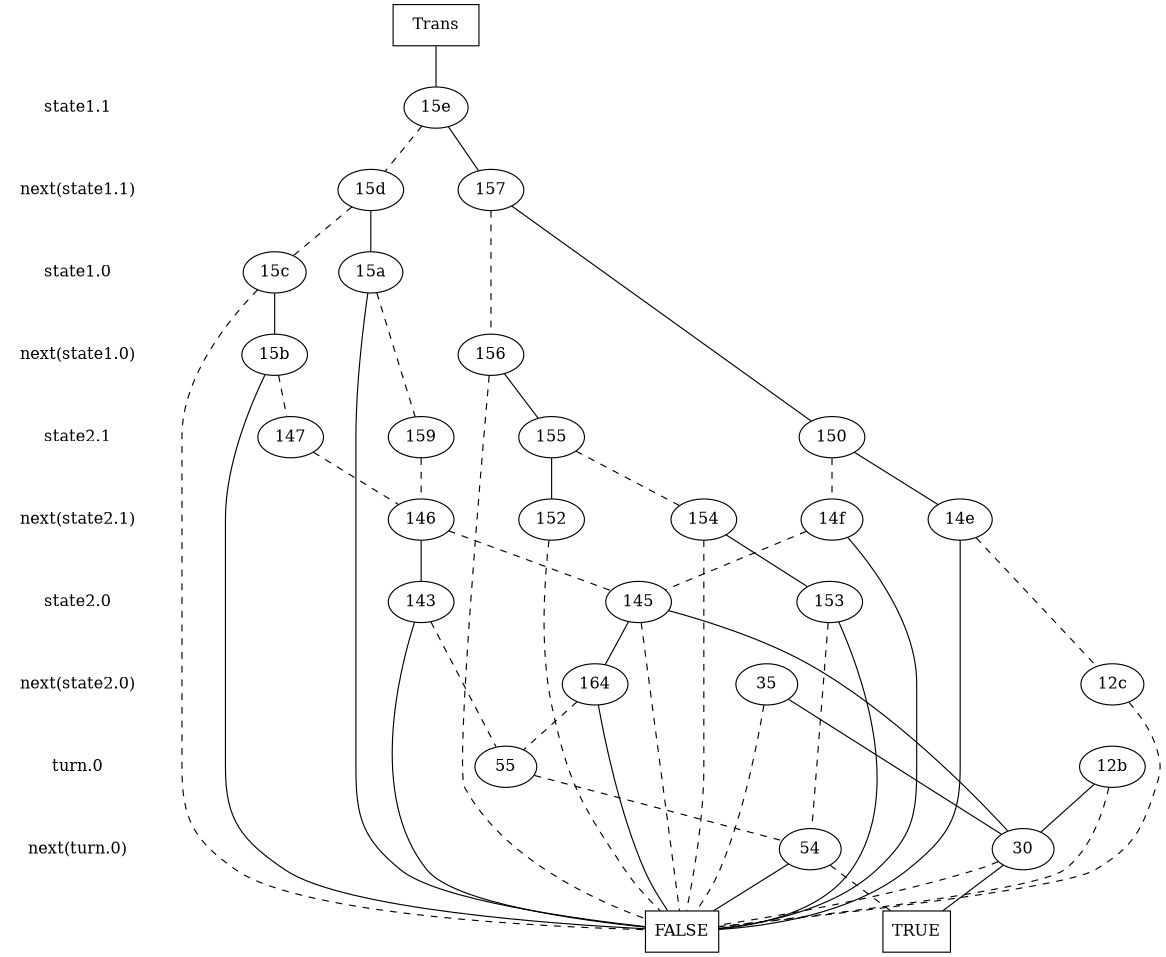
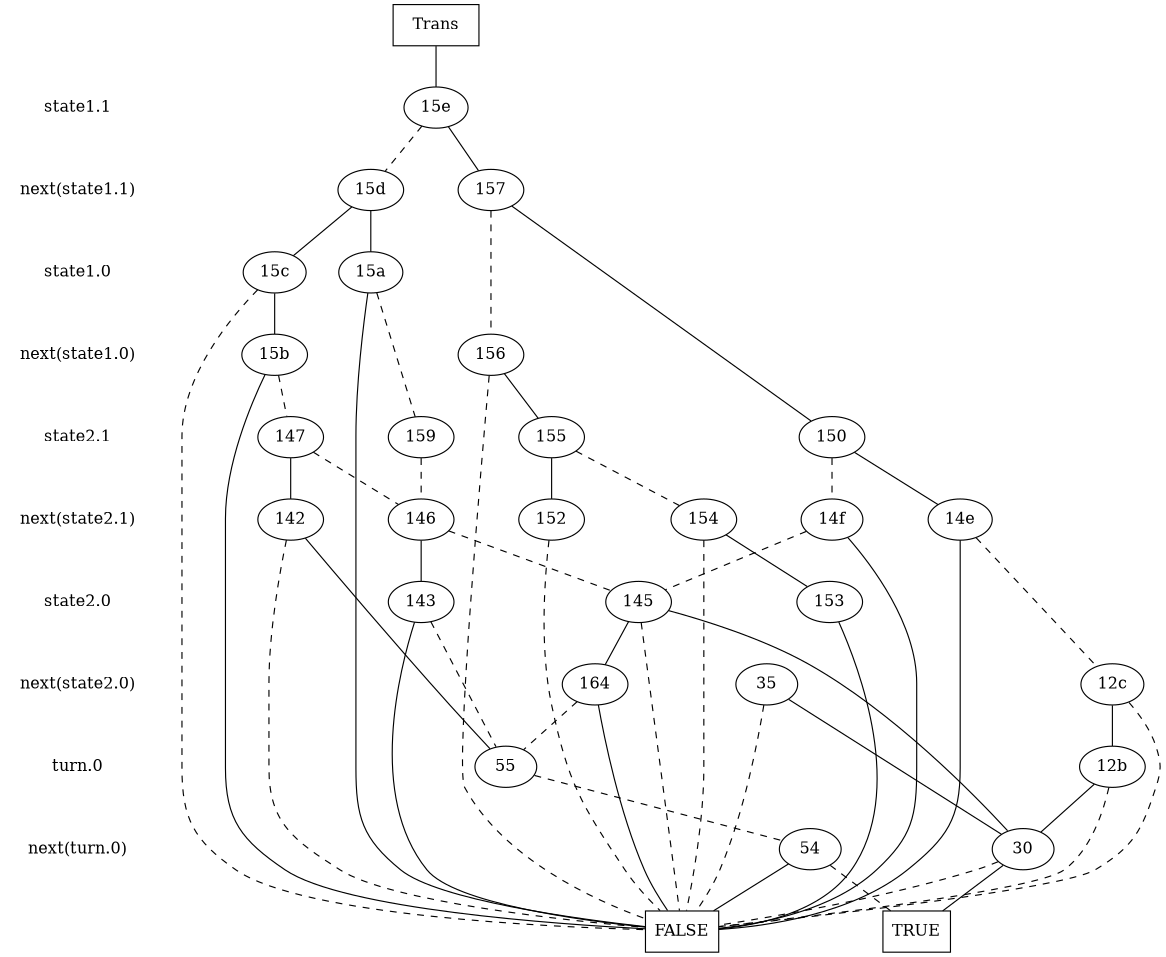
edge "15d" -- "15c": style dashed -> solid
node "142": added
edge "12c" -- "12b": added
edge "153" -- "54": removed
